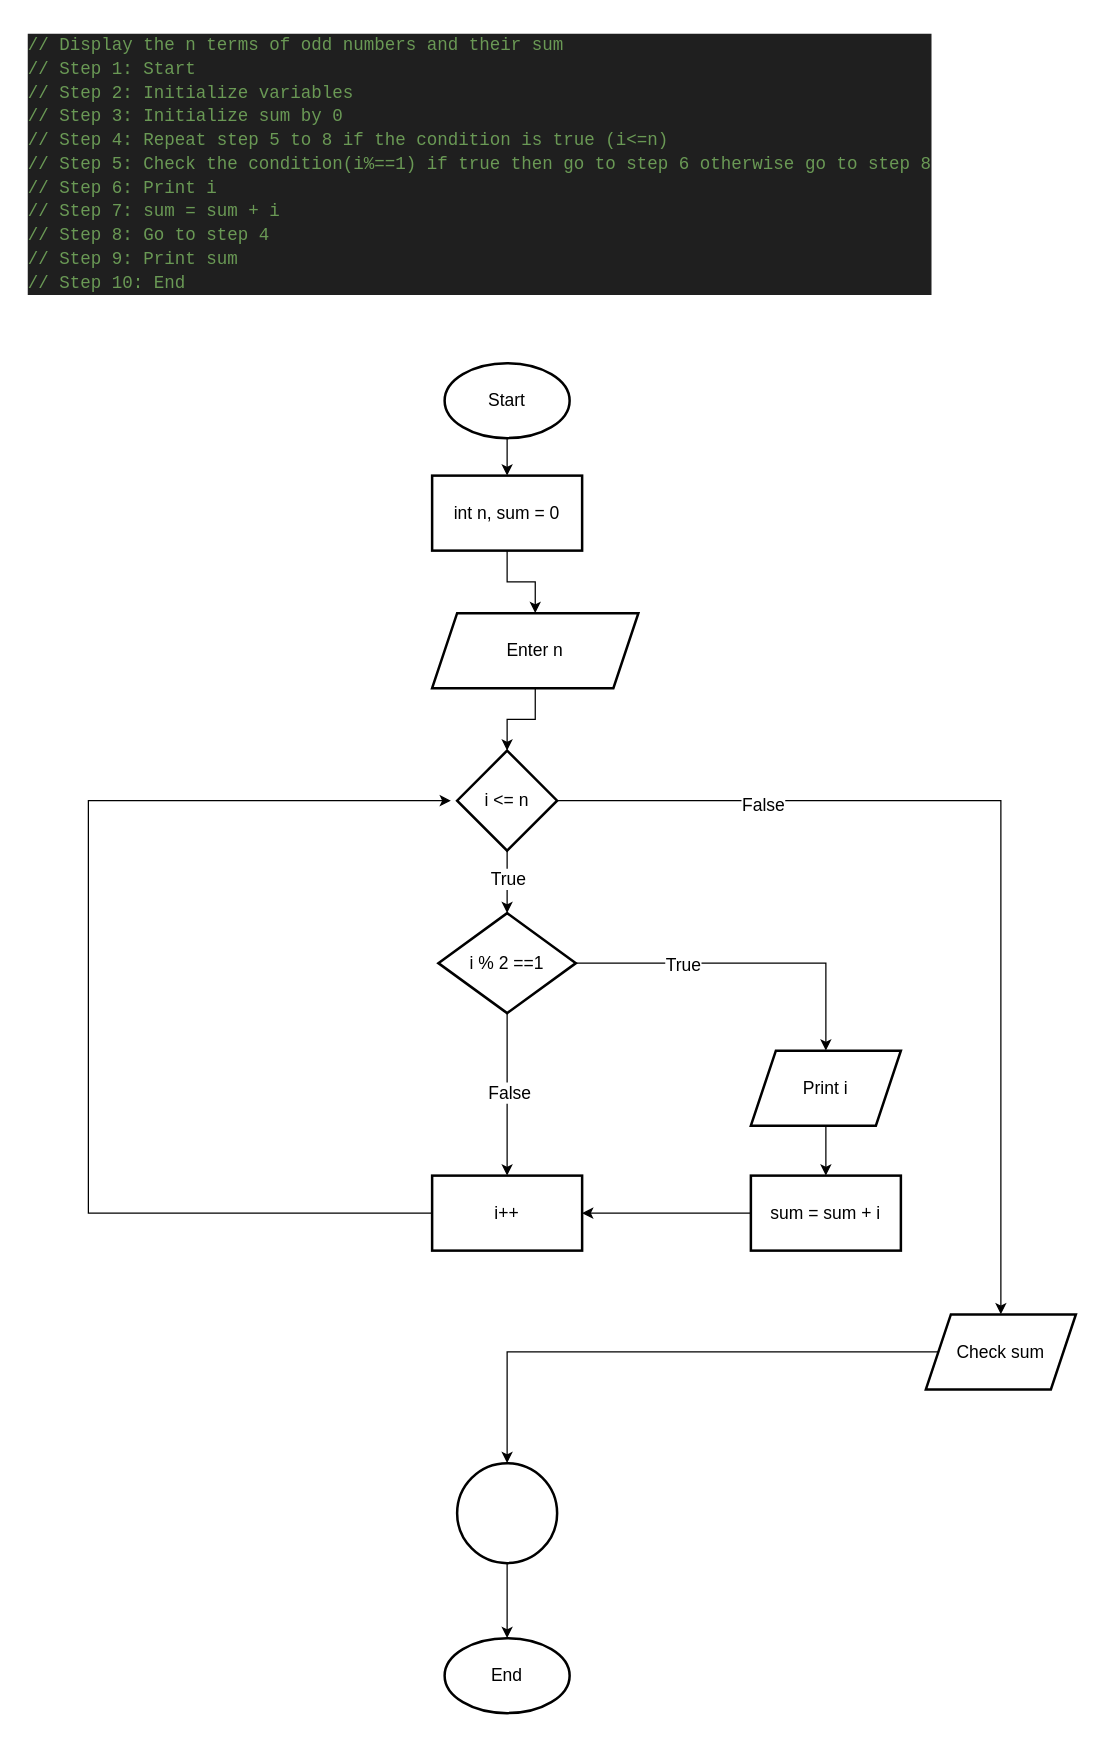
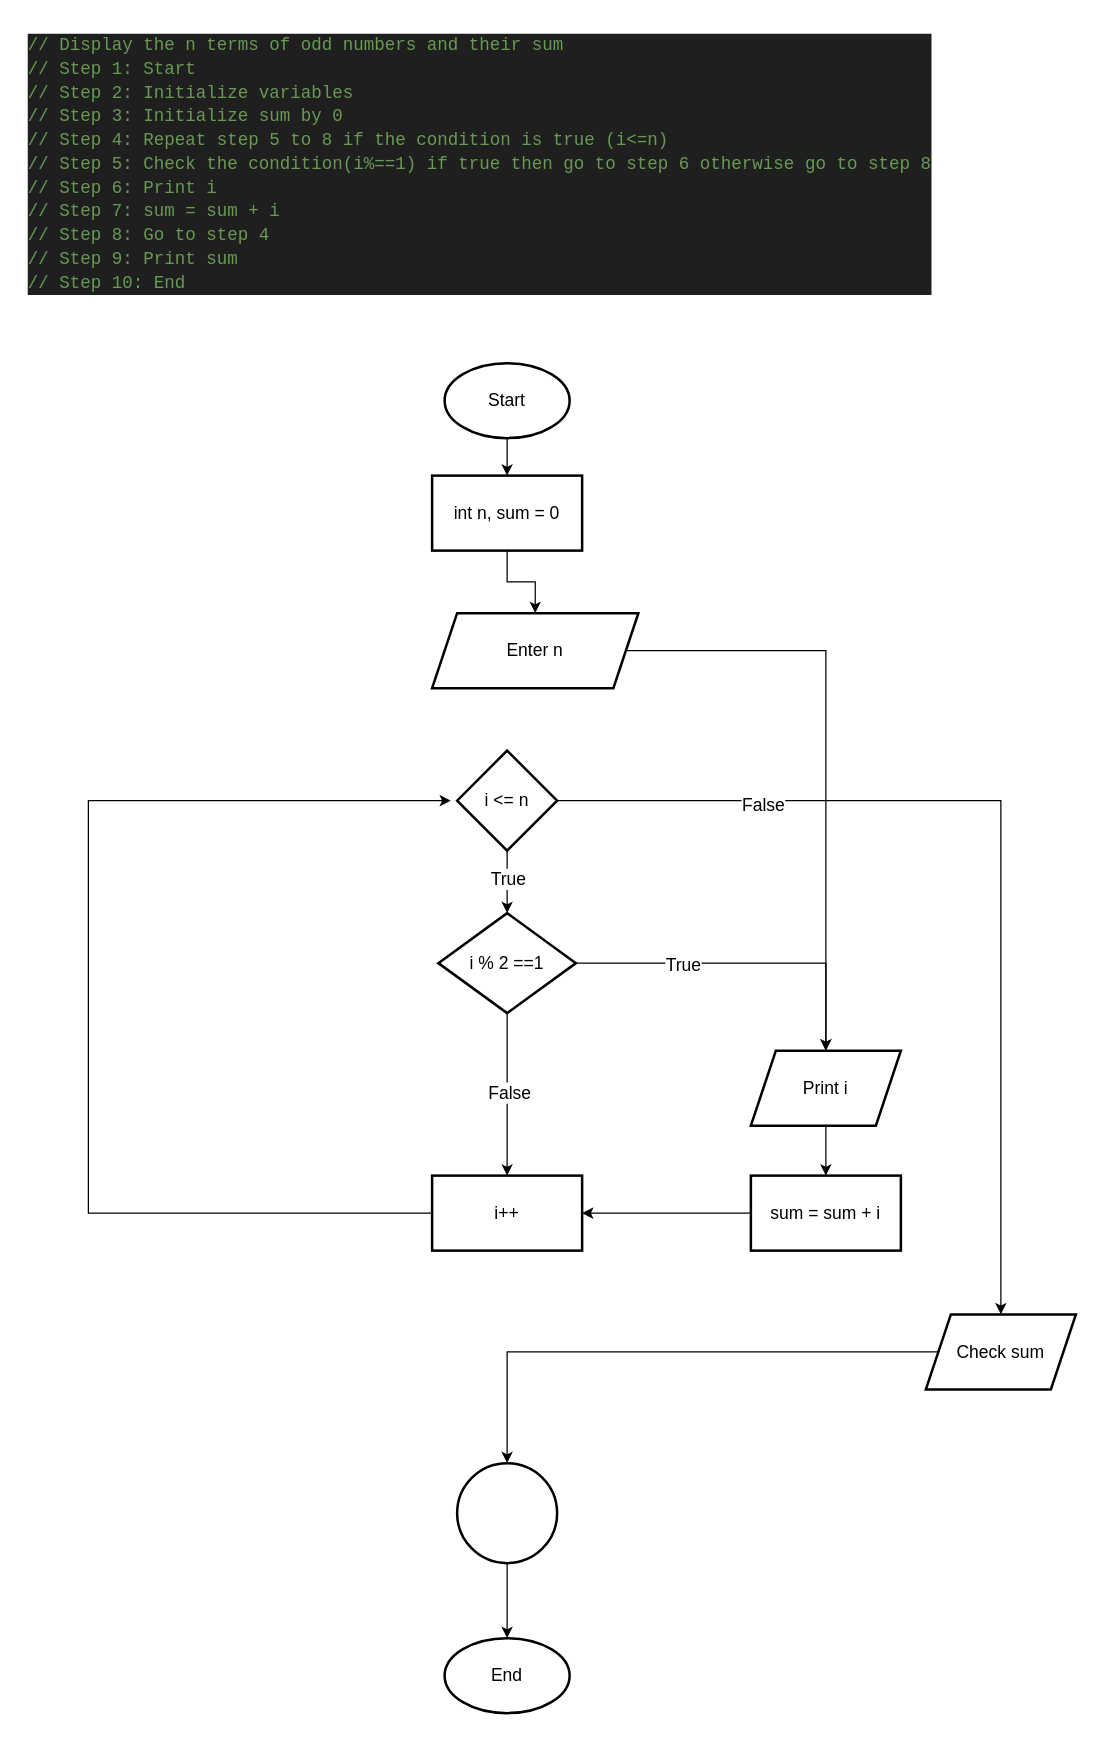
edge "Enter n" -> "i <= n": now "Enter n" -> "Print i"
